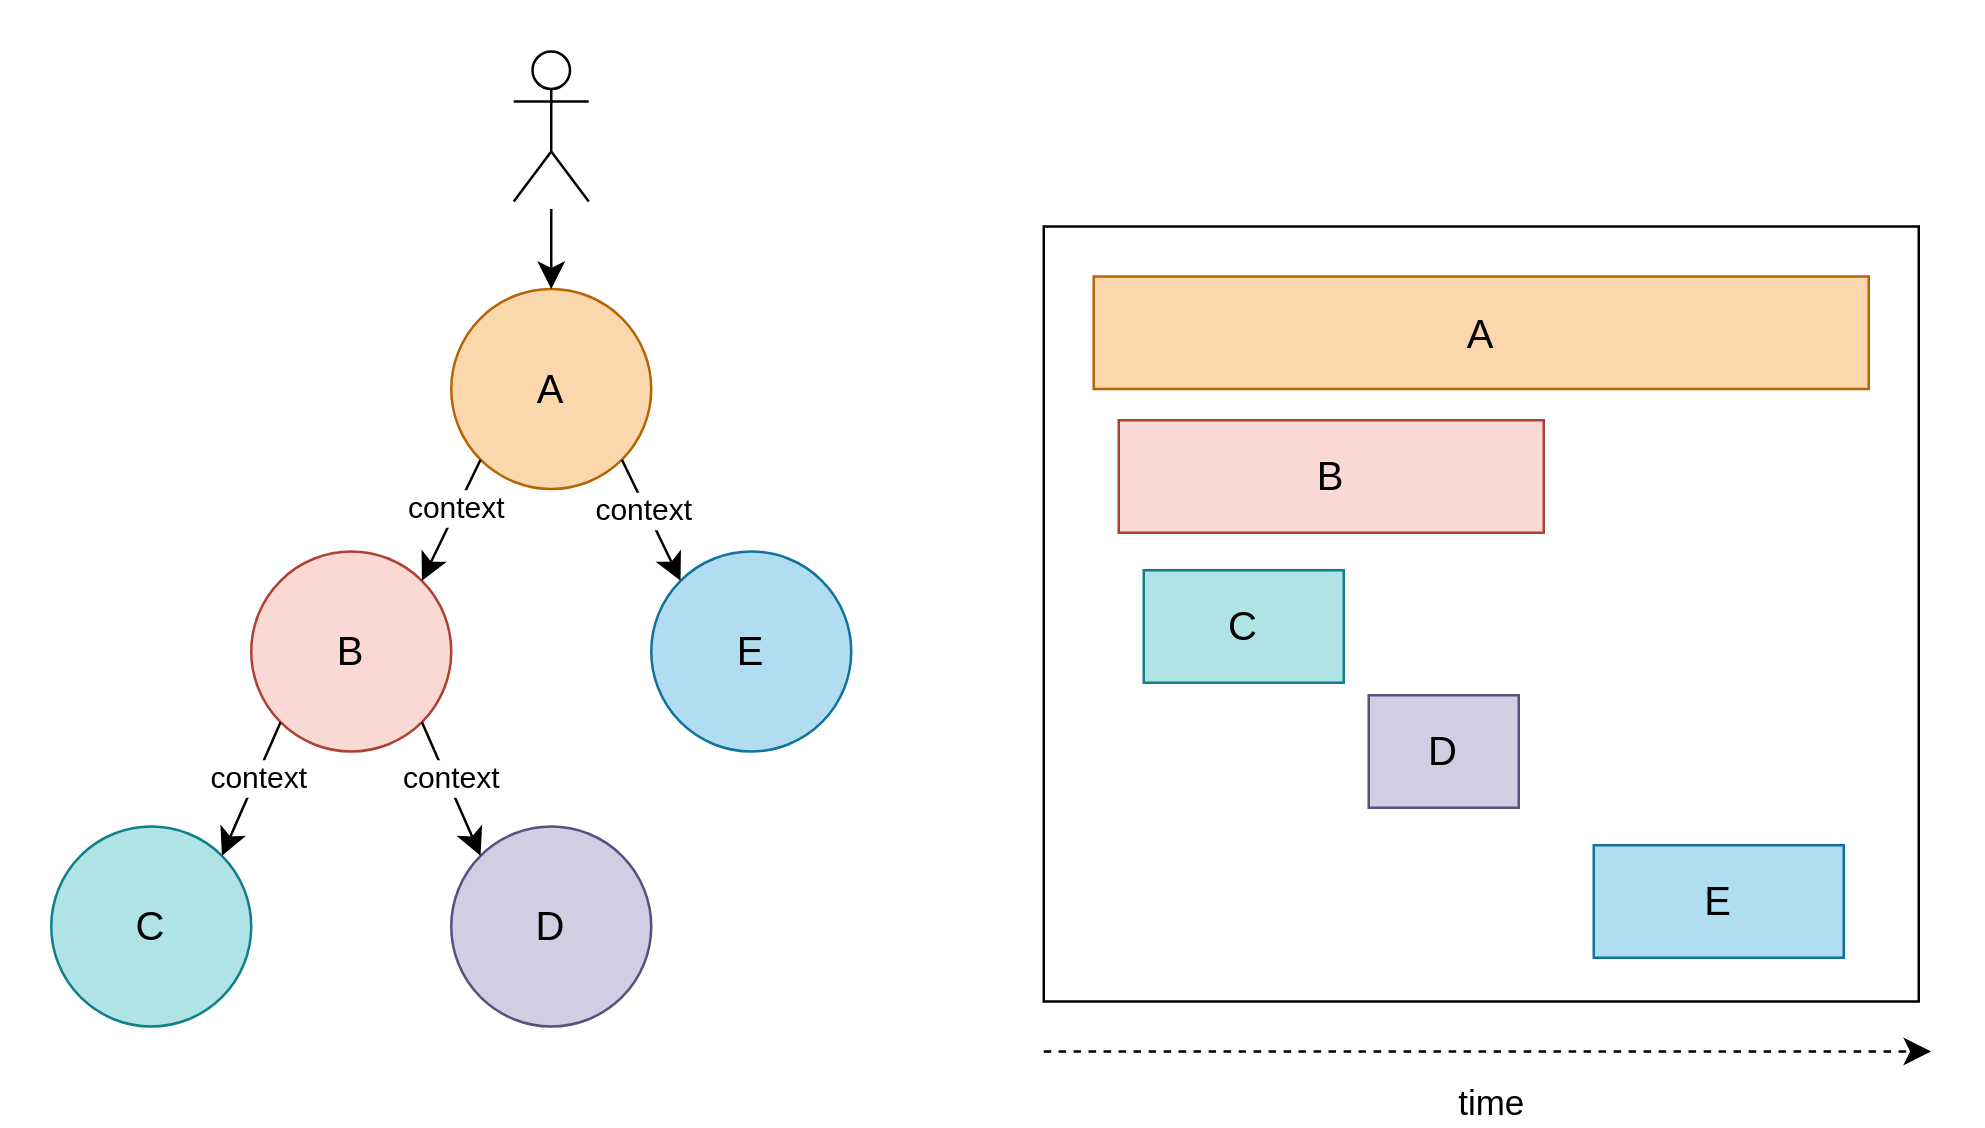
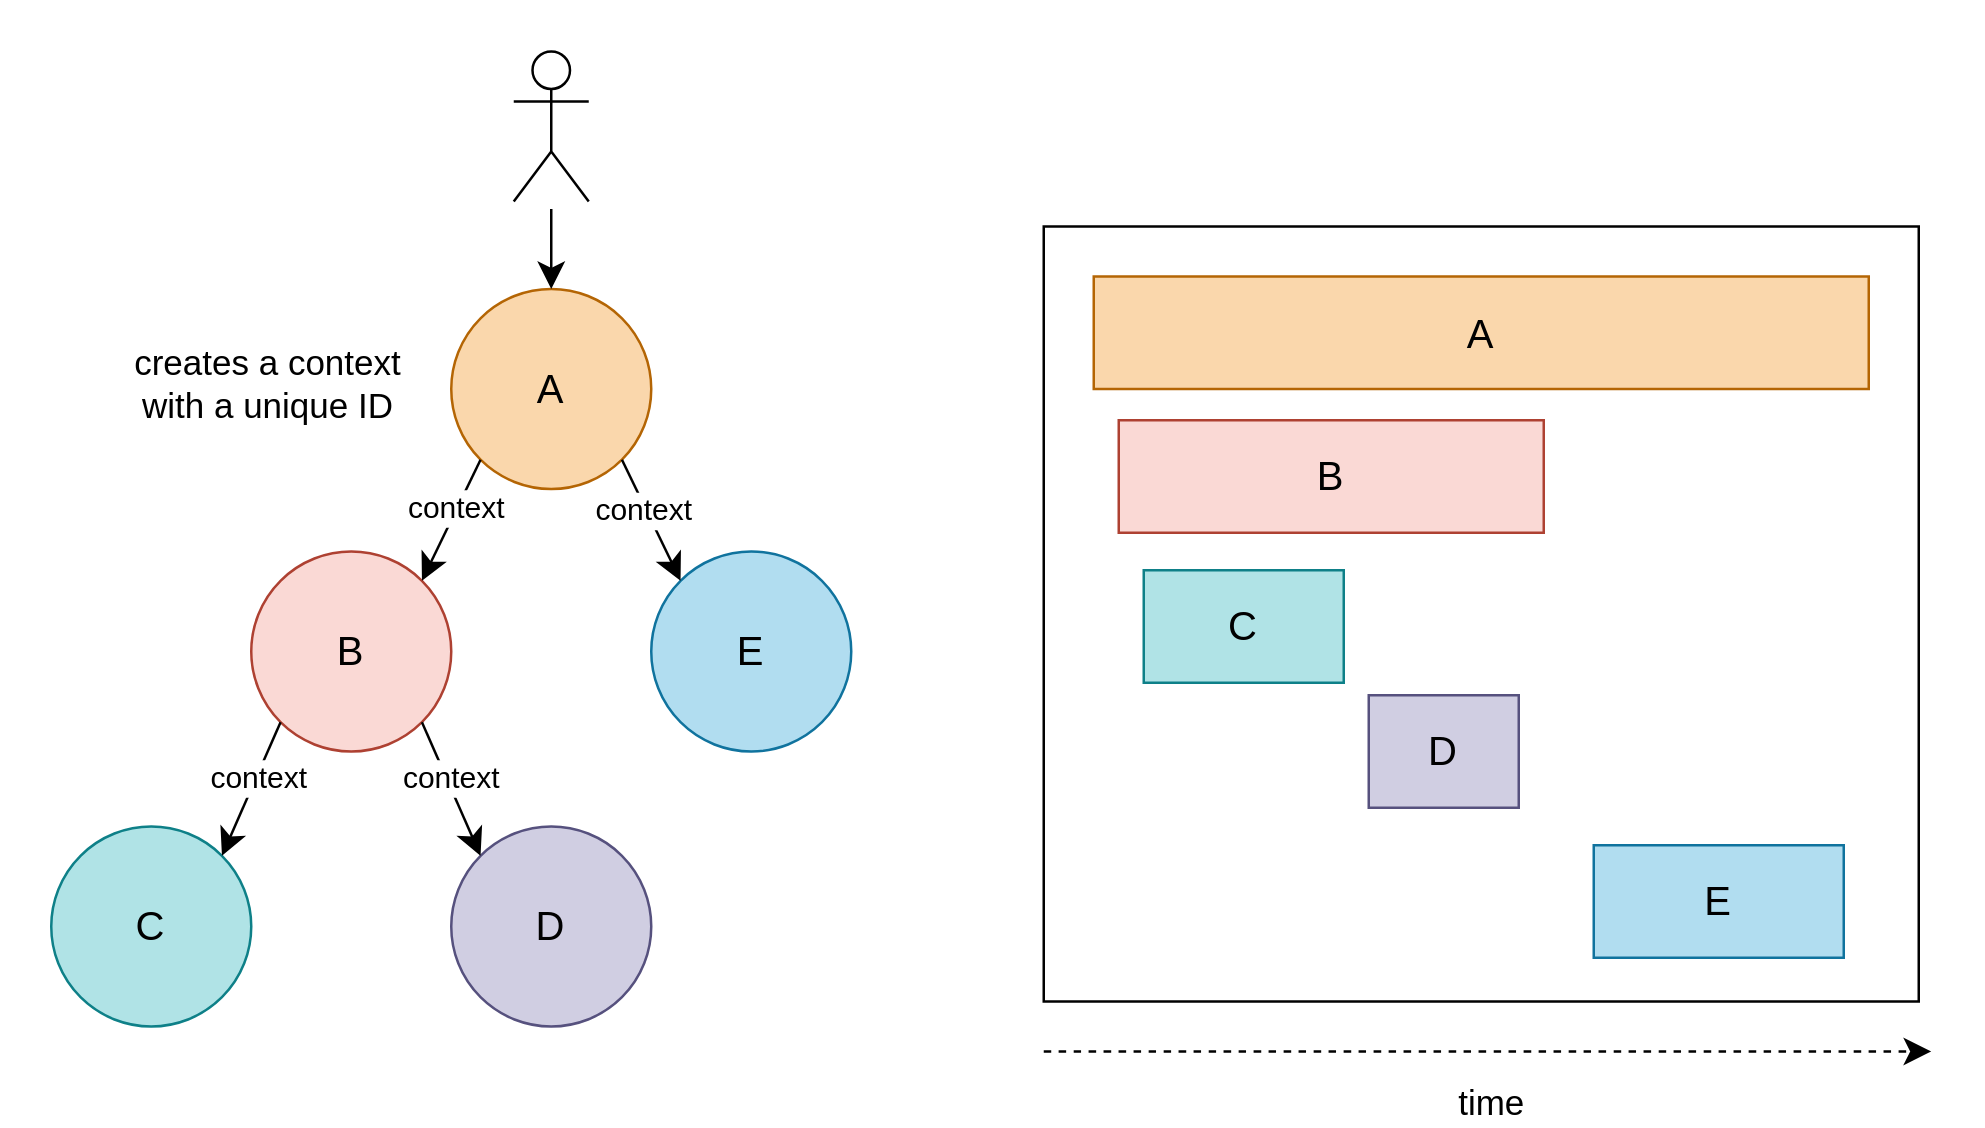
node "creates a context with a unique ID": added
